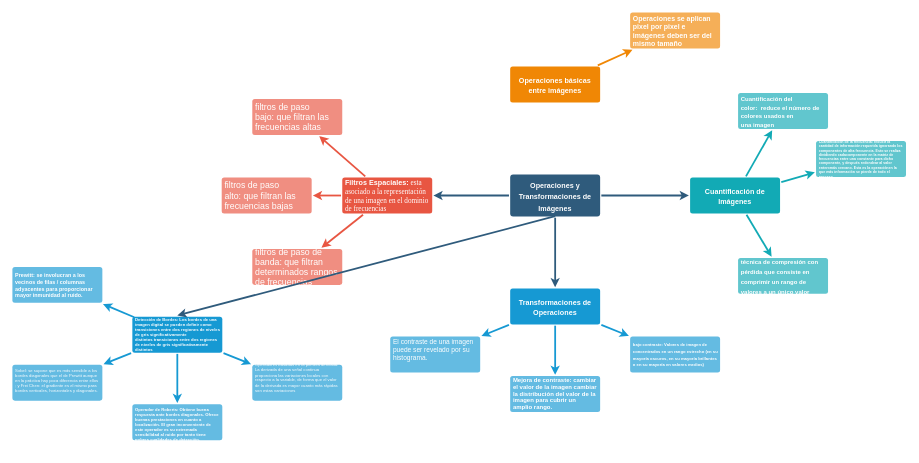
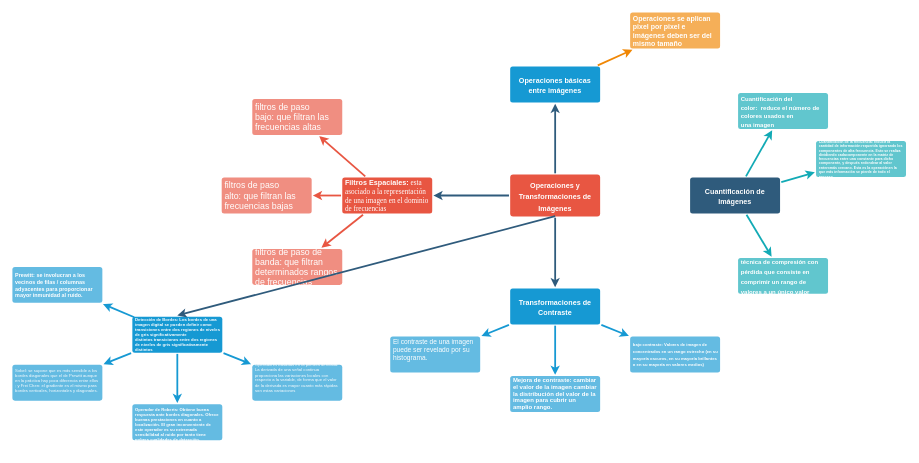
node "Operaciones básicas entre imágenes": fillcolor #f08705 -> #1699d3
node "Operaciones y Transformaciones de Imágenes": fillcolor #2f5b7c -> #e85642
edge "Operaciones y Transformaciones de Imágenes" -> "Cuantificación de Imágenes": now "Operaciones y Transformaciones de Imágenes" -> "Operaciones básicas entre imágenes"
node "Cuantificación de Imágenes": fillcolor #12aab5 -> #2f5b7c
node "Transformaciones de Operaciones": label "Transformaciones de Operaciones" -> "Transformaciones de Contraste"
